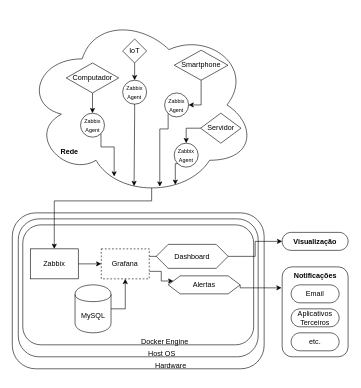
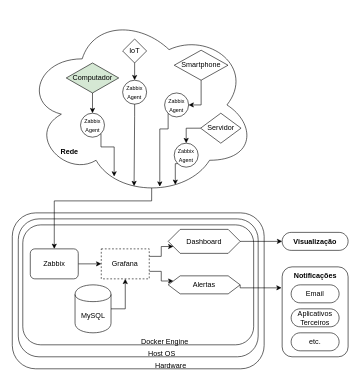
node "Computador": fillcolor #ffffff -> #d5e8d4
node "Dashboard": moved (192, 256) -> (204, 241)
node "Zabbix": shape rectangle -> rounded rectangle
